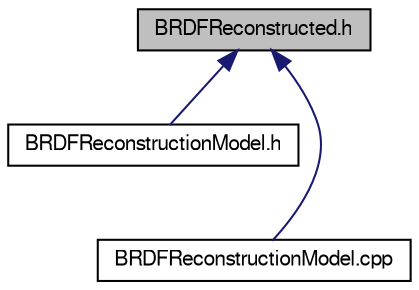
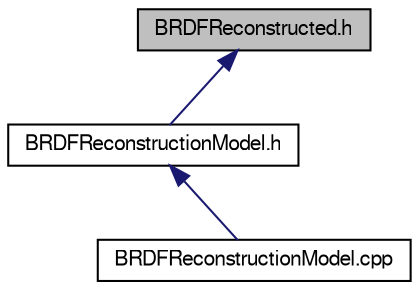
edge "BRDFReconstructionModel.cpp" -> "BRDFReconstructed.h": now "BRDFReconstructionModel.cpp" -> "BRDFReconstructionModel.h"
